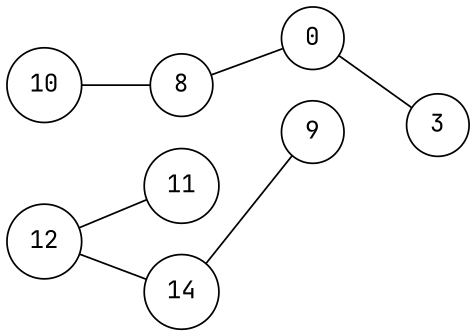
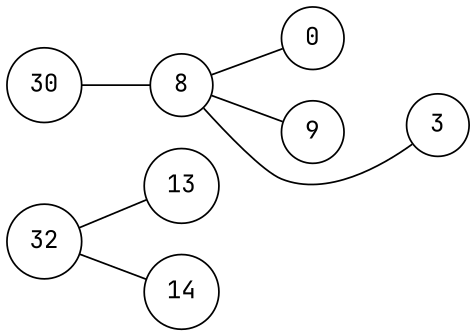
edge "0" -- "3": now "8" -- "3"
node "10": label "10" -> "30"
node "11": label "11" -> "13"
edge "9" -- "14": now "9" -- "8"
node "12": label "12" -> "32"
